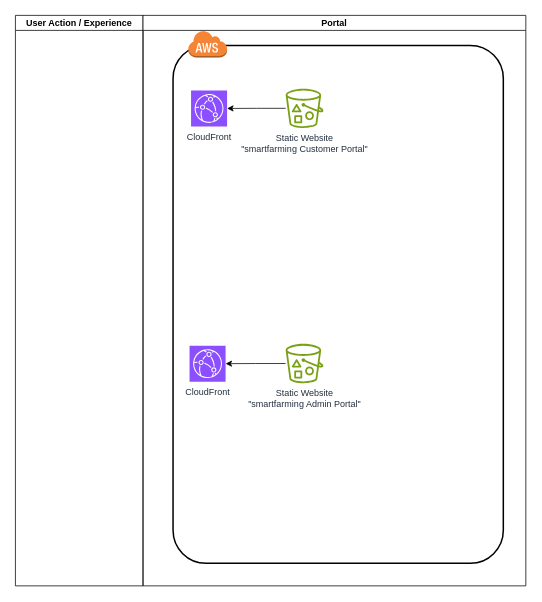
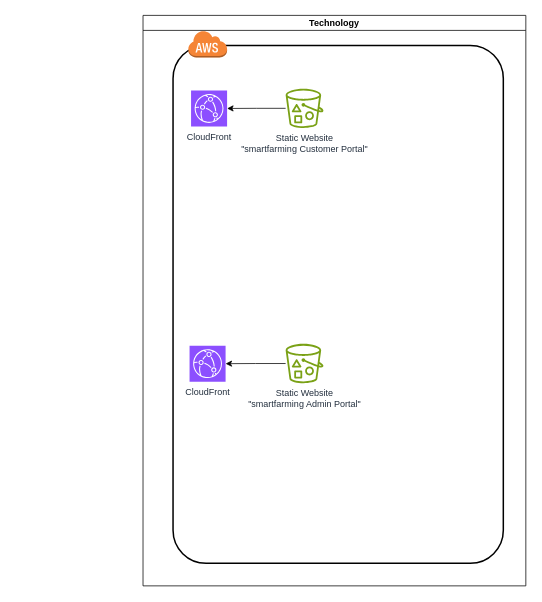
node "Portal": label "Portal" -> "Technology"
node "User Action / Experience": removed
